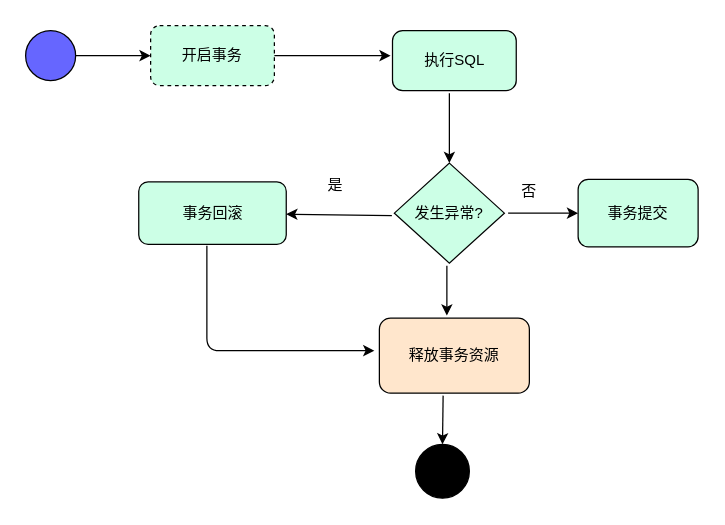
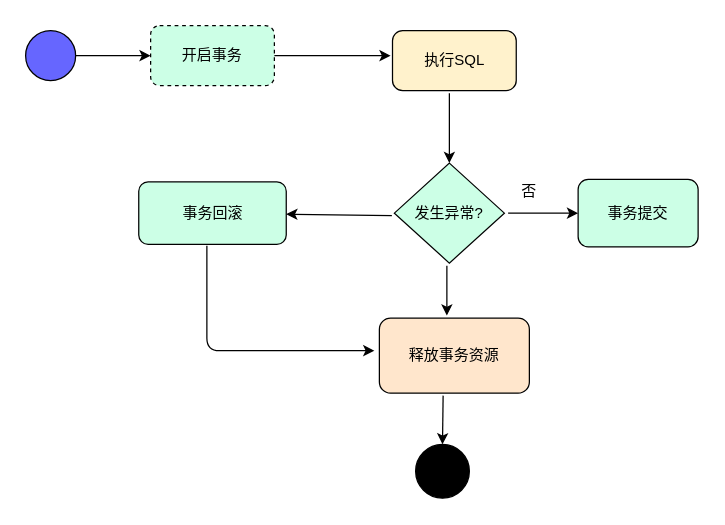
node "执行SQL": fillcolor #ccffe6 -> #fff2cc
node "是": removed
